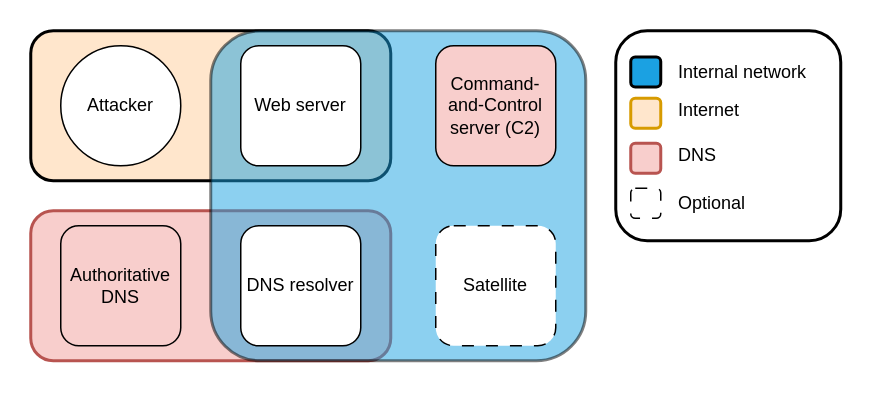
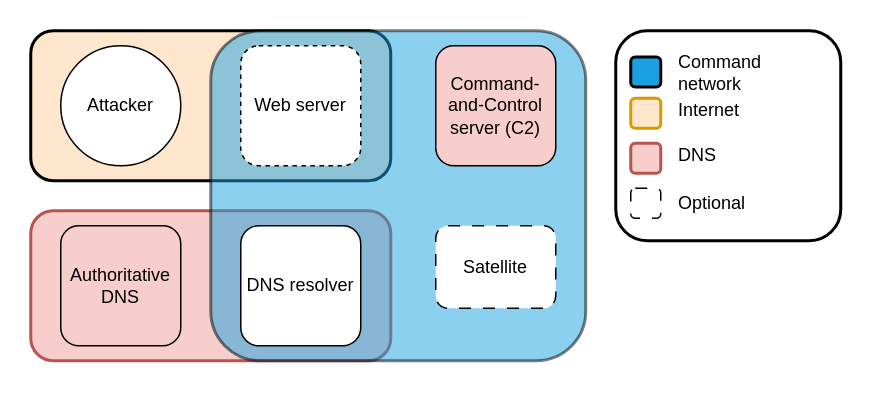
node "Internal network": label "Internal network" -> "Command network"
node "Web server": style solid -> dashed
node "Satellite": size 120x120 -> 120x83
